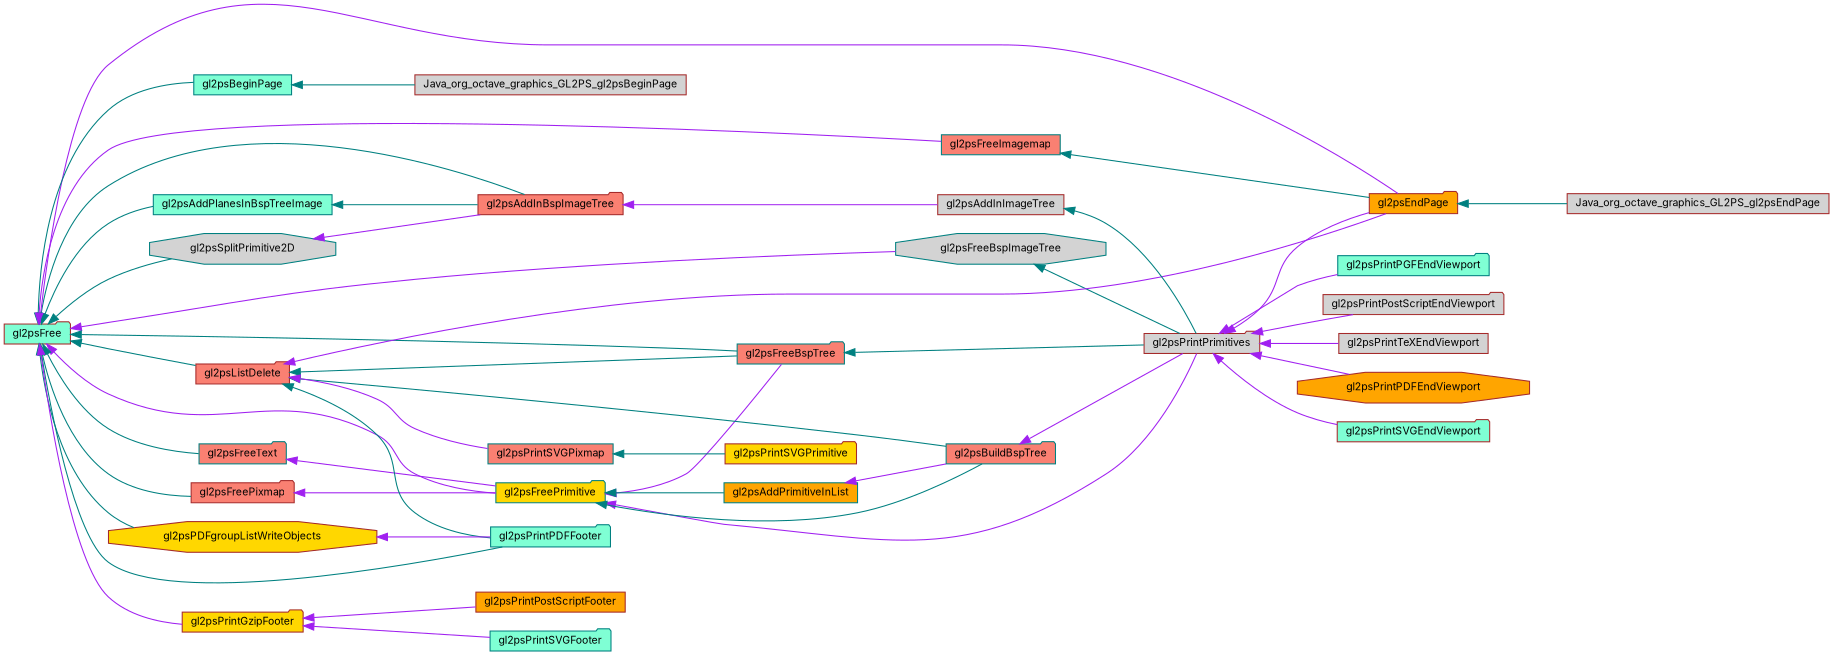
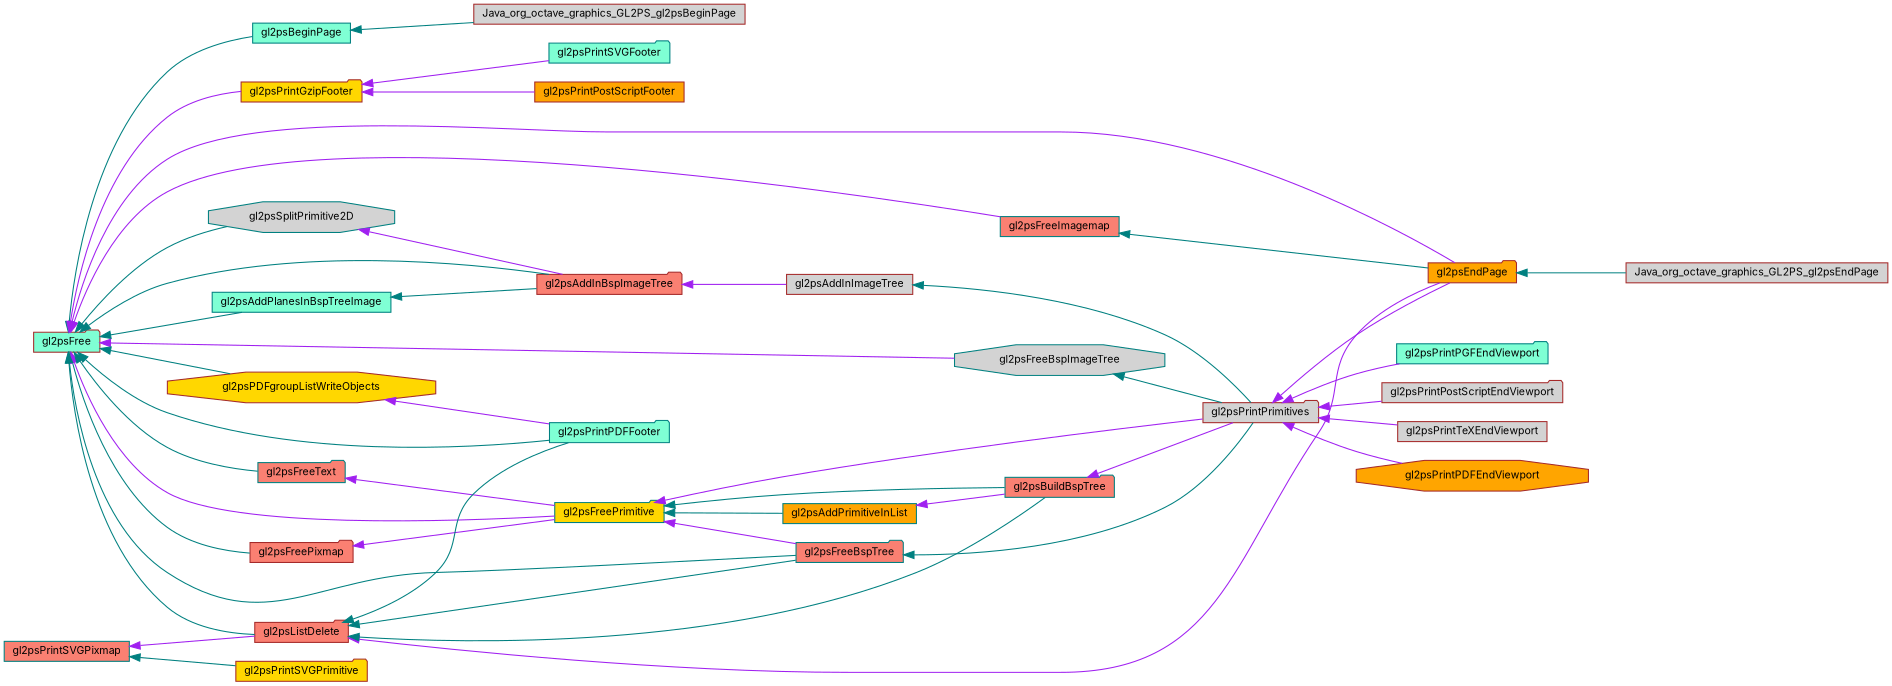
edge "gl2psPrintSVGPixmap" -> "gl2psListDelete": reversed
node "gl2psPrintSVGEndViewport": removed
